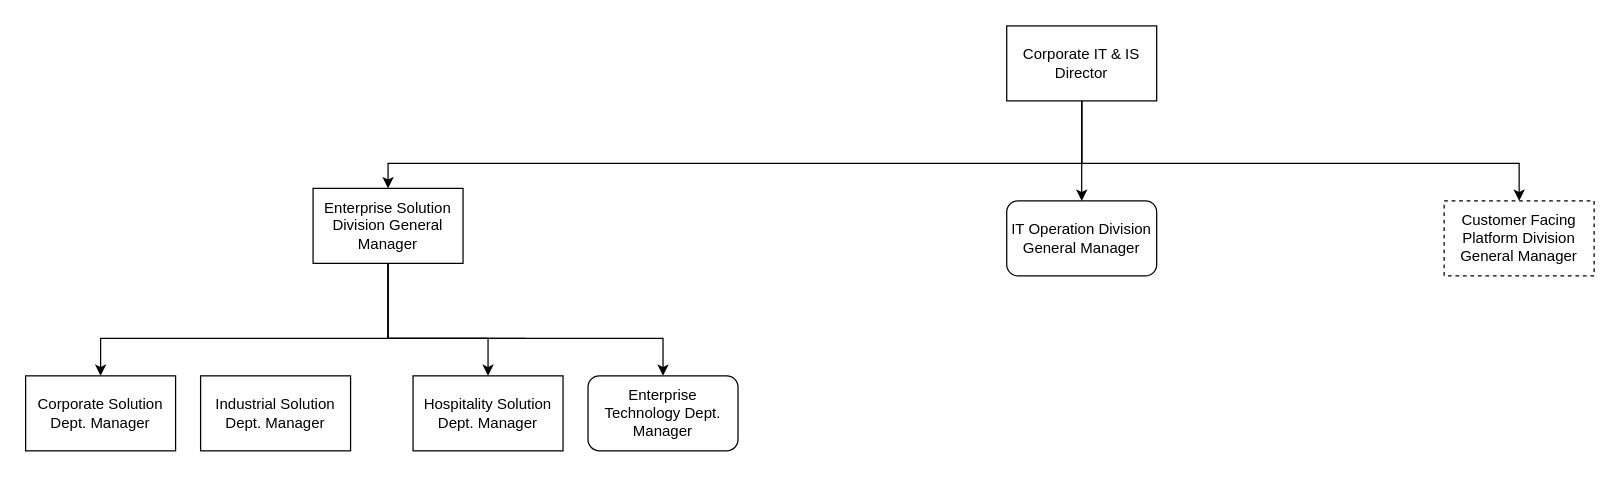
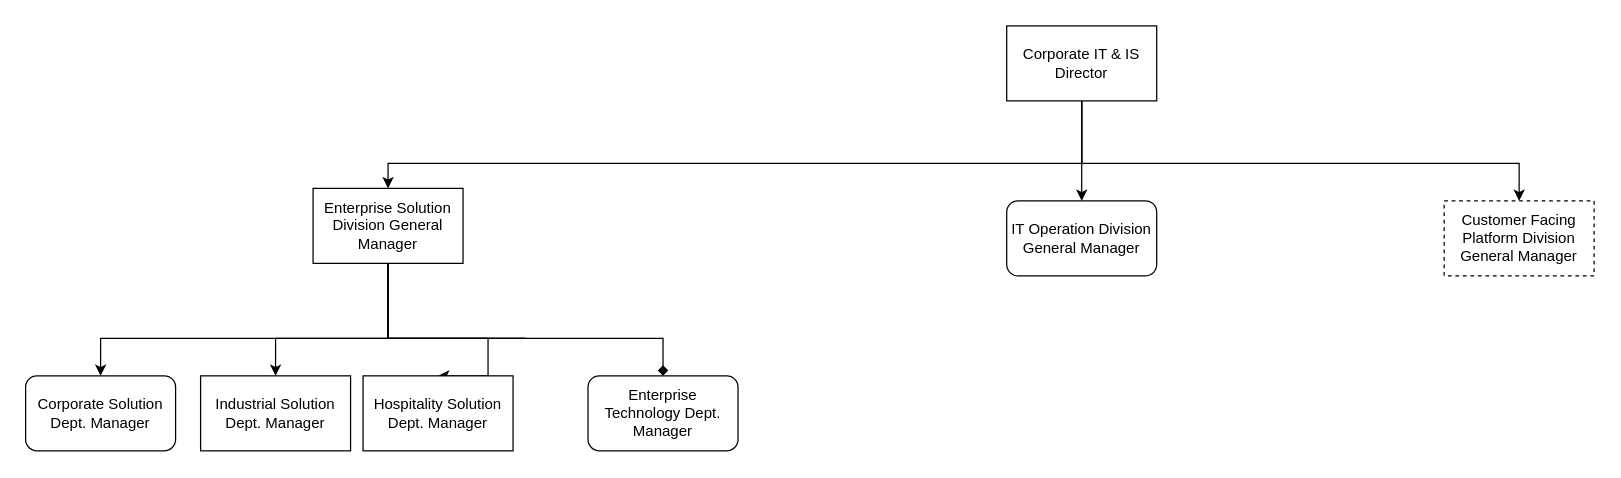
edge "Enterprise Solution Division General Manager" -> "Industrial Solution Dept. Manager": added
edge "Enterprise Solution Division General Manager" -> "Enterprise Technology Dept. Manager": arrowhead classic -> diamond
node "Corporate Solution Dept. Manager": shape rectangle -> rounded rectangle
node "Hospitality Solution Dept. Manager": moved (488, 413) -> (438, 413)
